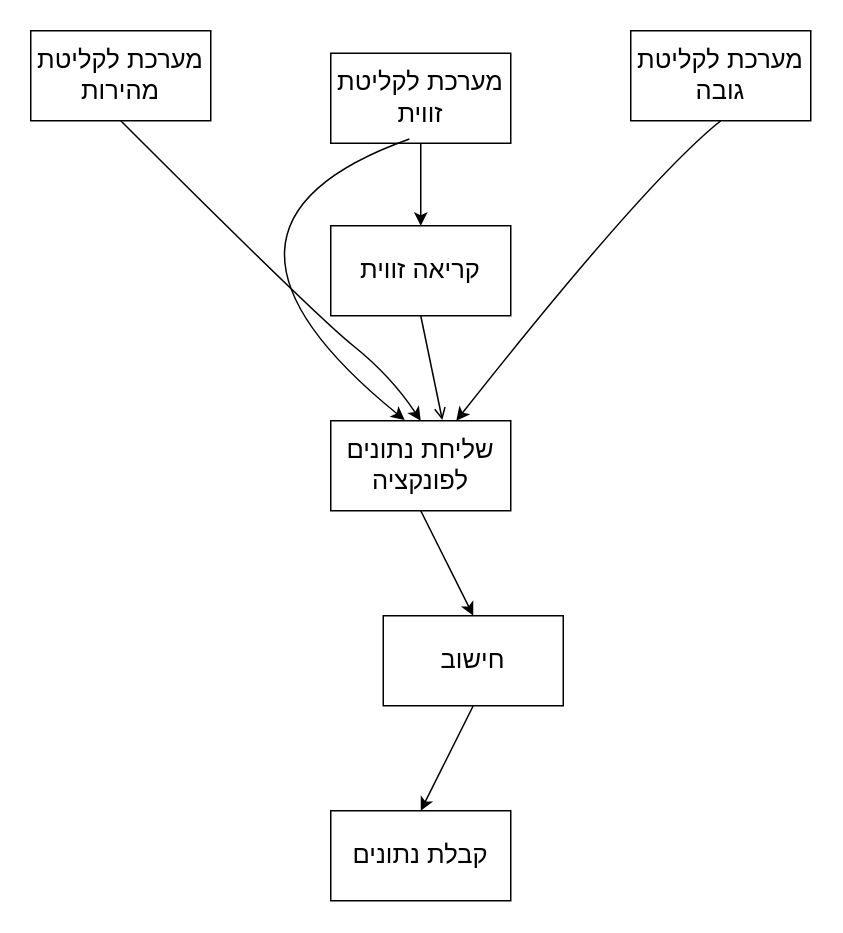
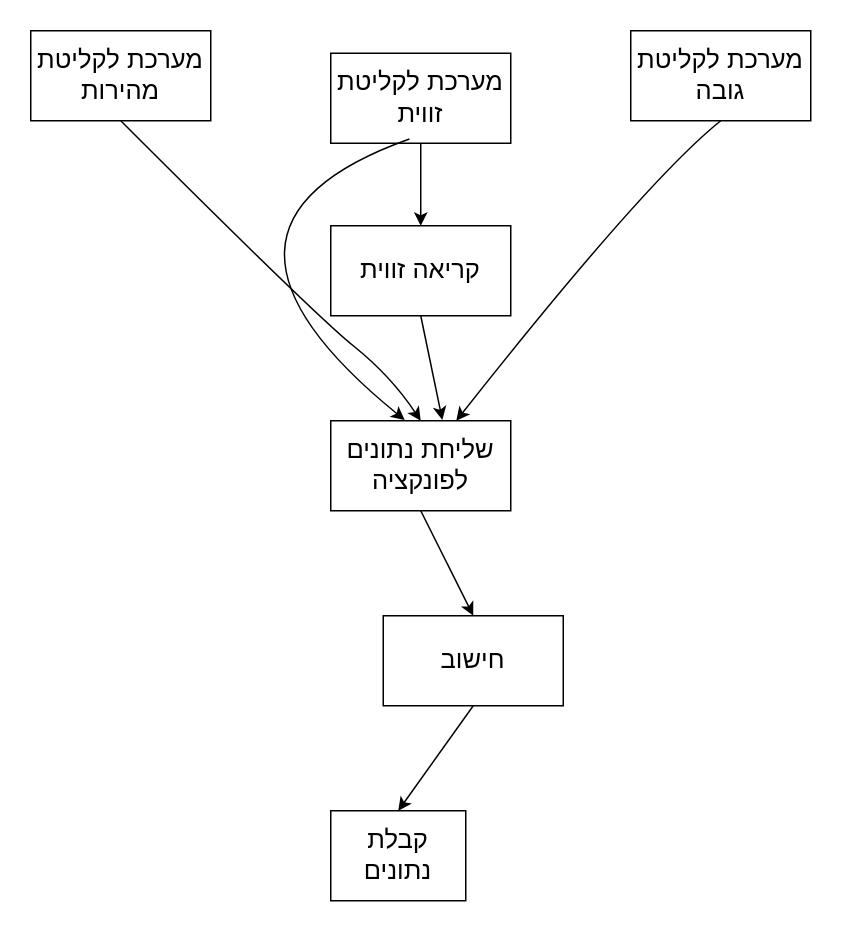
edge "קריאה זווית" -> "שליחת נתונים לפונקציה": arrowhead open -> classic
node "קבלת נתונים": size 180x90 -> 135x90
